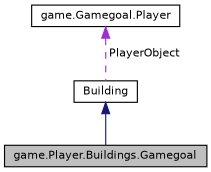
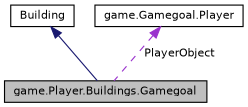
edge "Building" -> "game.Gamegoal.Player": now "game.Player.Buildings.Gamegoal" -> "game.Gamegoal.Player"
